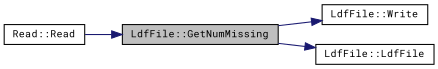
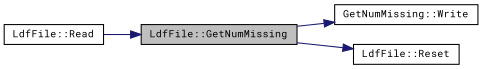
node "LdfFile::Write": label "LdfFile::Write" -> "GetNumMissing::Write"
node "Read::Read": label "Read::Read" -> "LdfFile::Read"
node "LdfFile::LdfFile": label "LdfFile::LdfFile" -> "LdfFile::Reset"
